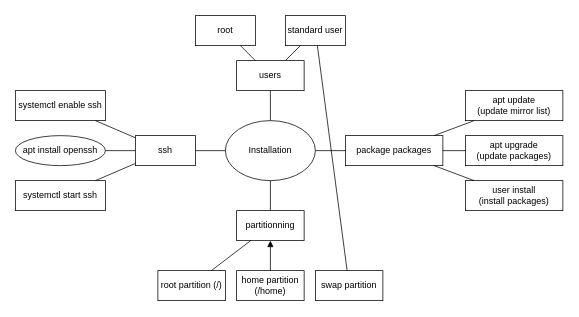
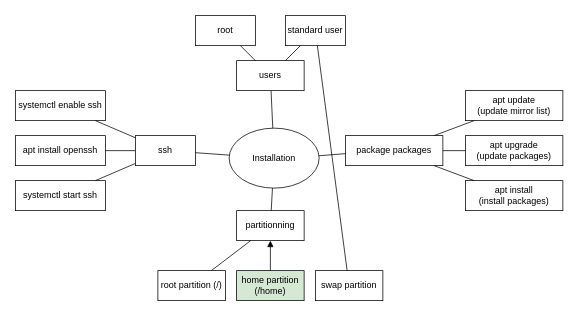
node "apt install openssh": shape ellipse -> rectangle
node "Installation": moved (270, 150) -> (274, 158)
node "user install (install packages)": label "user install (install packages)" -> "apt install (install packages)"
node "home partition (/home)": fillcolor #ffffff -> #d5e8d4
